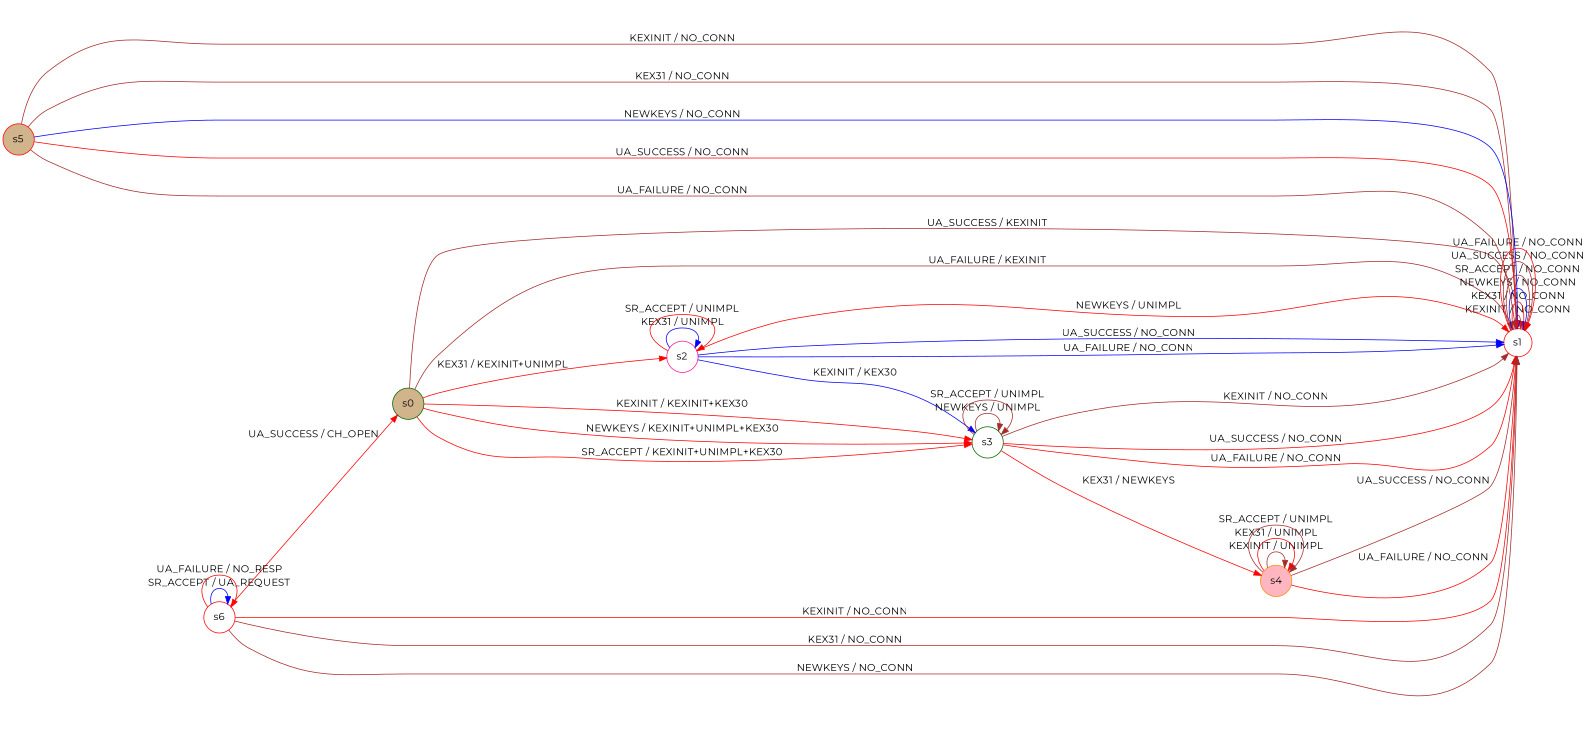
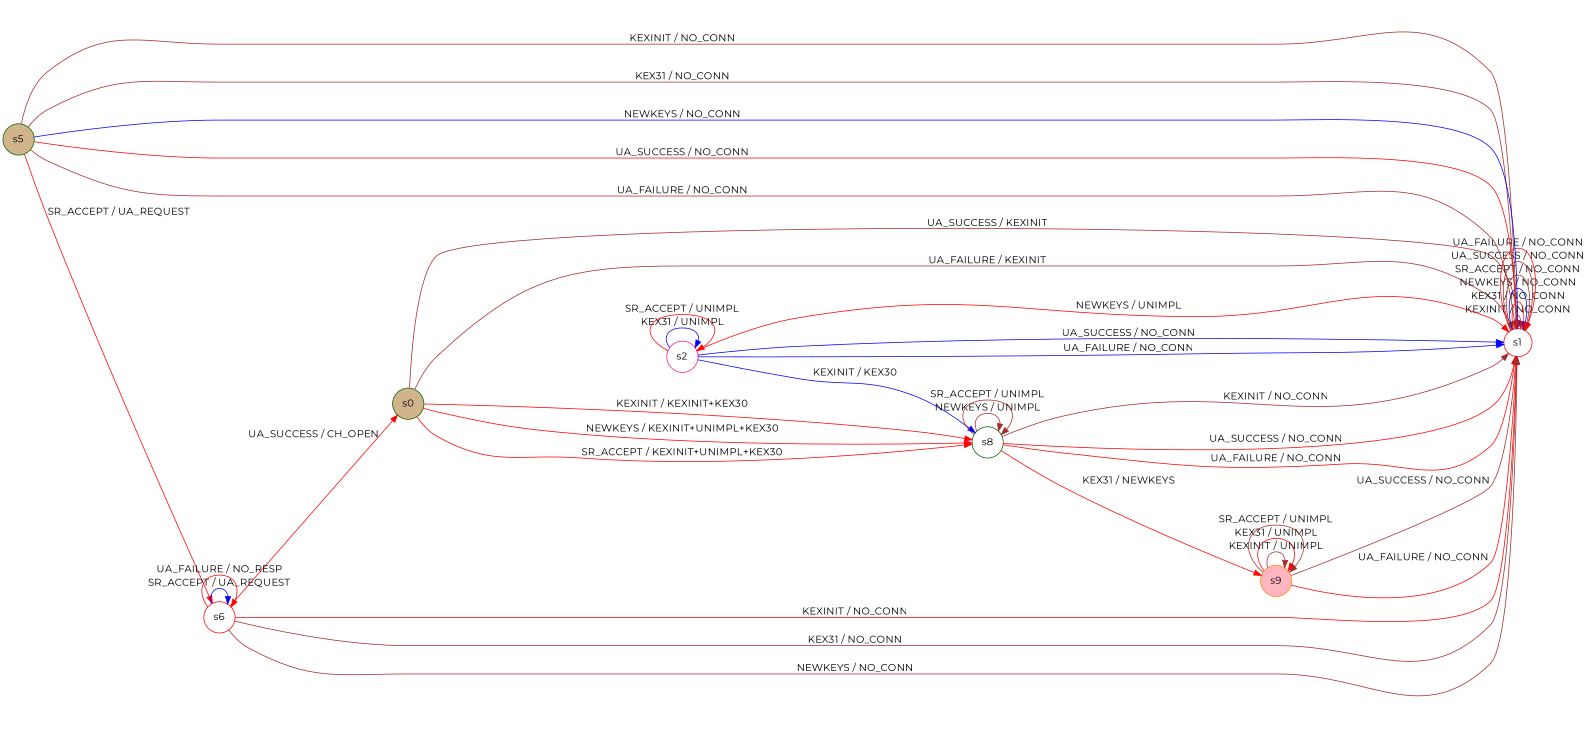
node "s5": color red -> darkgreen
edge "s0" -> "s2": removed, label "KEX31 / KEXINIT+UNIMPL"
edge "s5" -> "s6": added, label "SR_ACCEPT / UA_REQUEST"
node "s3": label "s3" -> "s8"
node "s4": label "s4" -> "s9"
